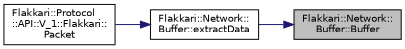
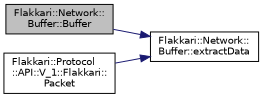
edge "Flakkari::Network:: Buffer::extractData" -> "Flakkari::Network:: Buffer::Buffer": reversed
